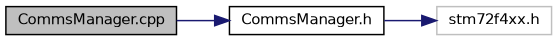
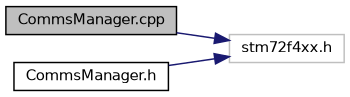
edge "CommsManager.cpp" -> "CommsManager.h": now "CommsManager.cpp" -> "stm72f4xx.h"
